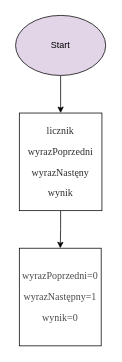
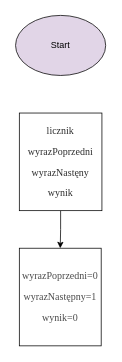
edge "Start" -> "licznik wyrazPoprzedni wyrazNastęny wynik": removed
